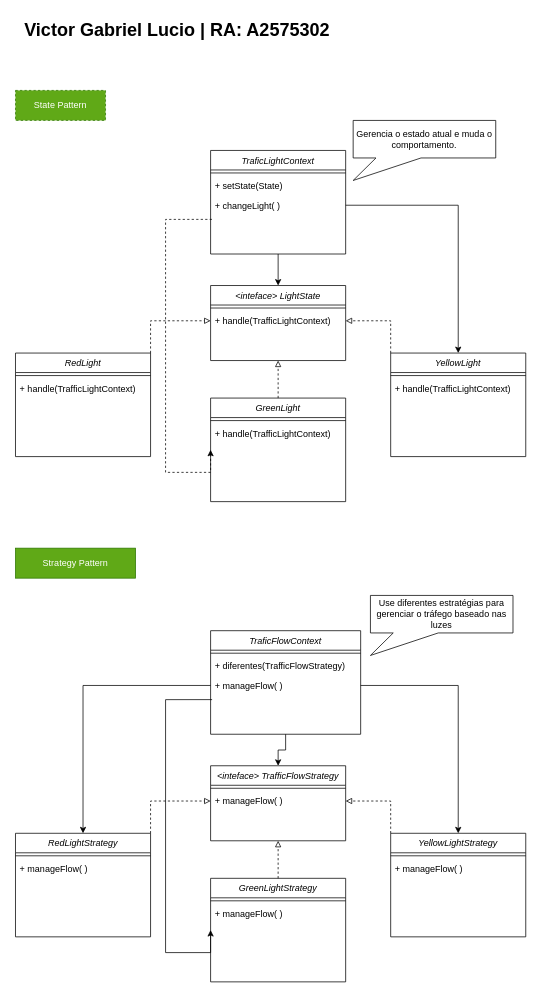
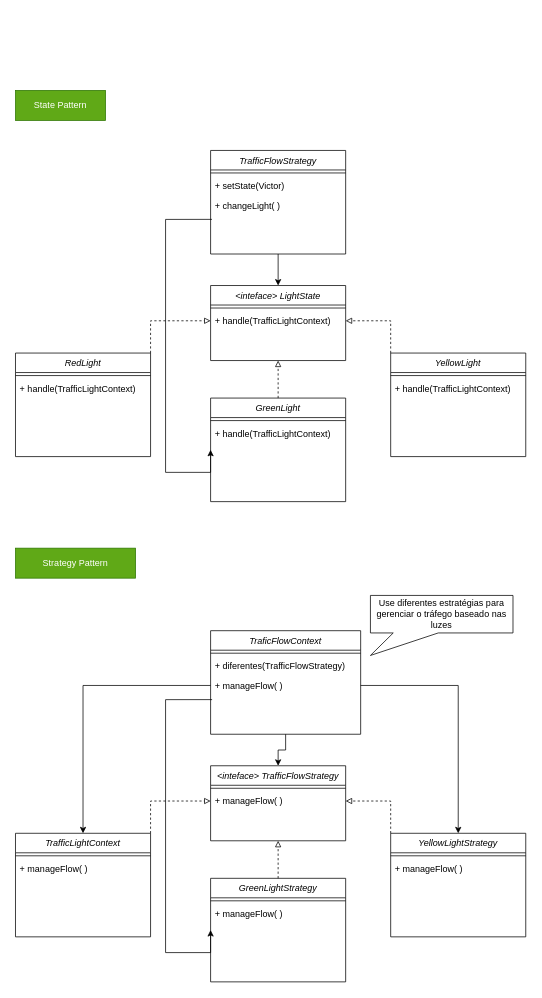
node "Victor Gabriel Lucio | RA: A2575302": removed
node "State Pattern": style dashed -> solid
node "Gerencia o estado atual e muda o comportamento.": removed
node "TraficLightContext": label "TraficLightContext" -> "TrafficFlowStrategy"
node "+ setState(State)": label "+ setState(State)" -> "+ setState(Victor)"
edge "+ changeLight( )" -> "YellowLight": removed
edge "+ changeLight( )" -> "GreenLight": style dashed -> solid
node "RedLightStrategy": label "RedLightStrategy" -> "TrafficLightContext"
